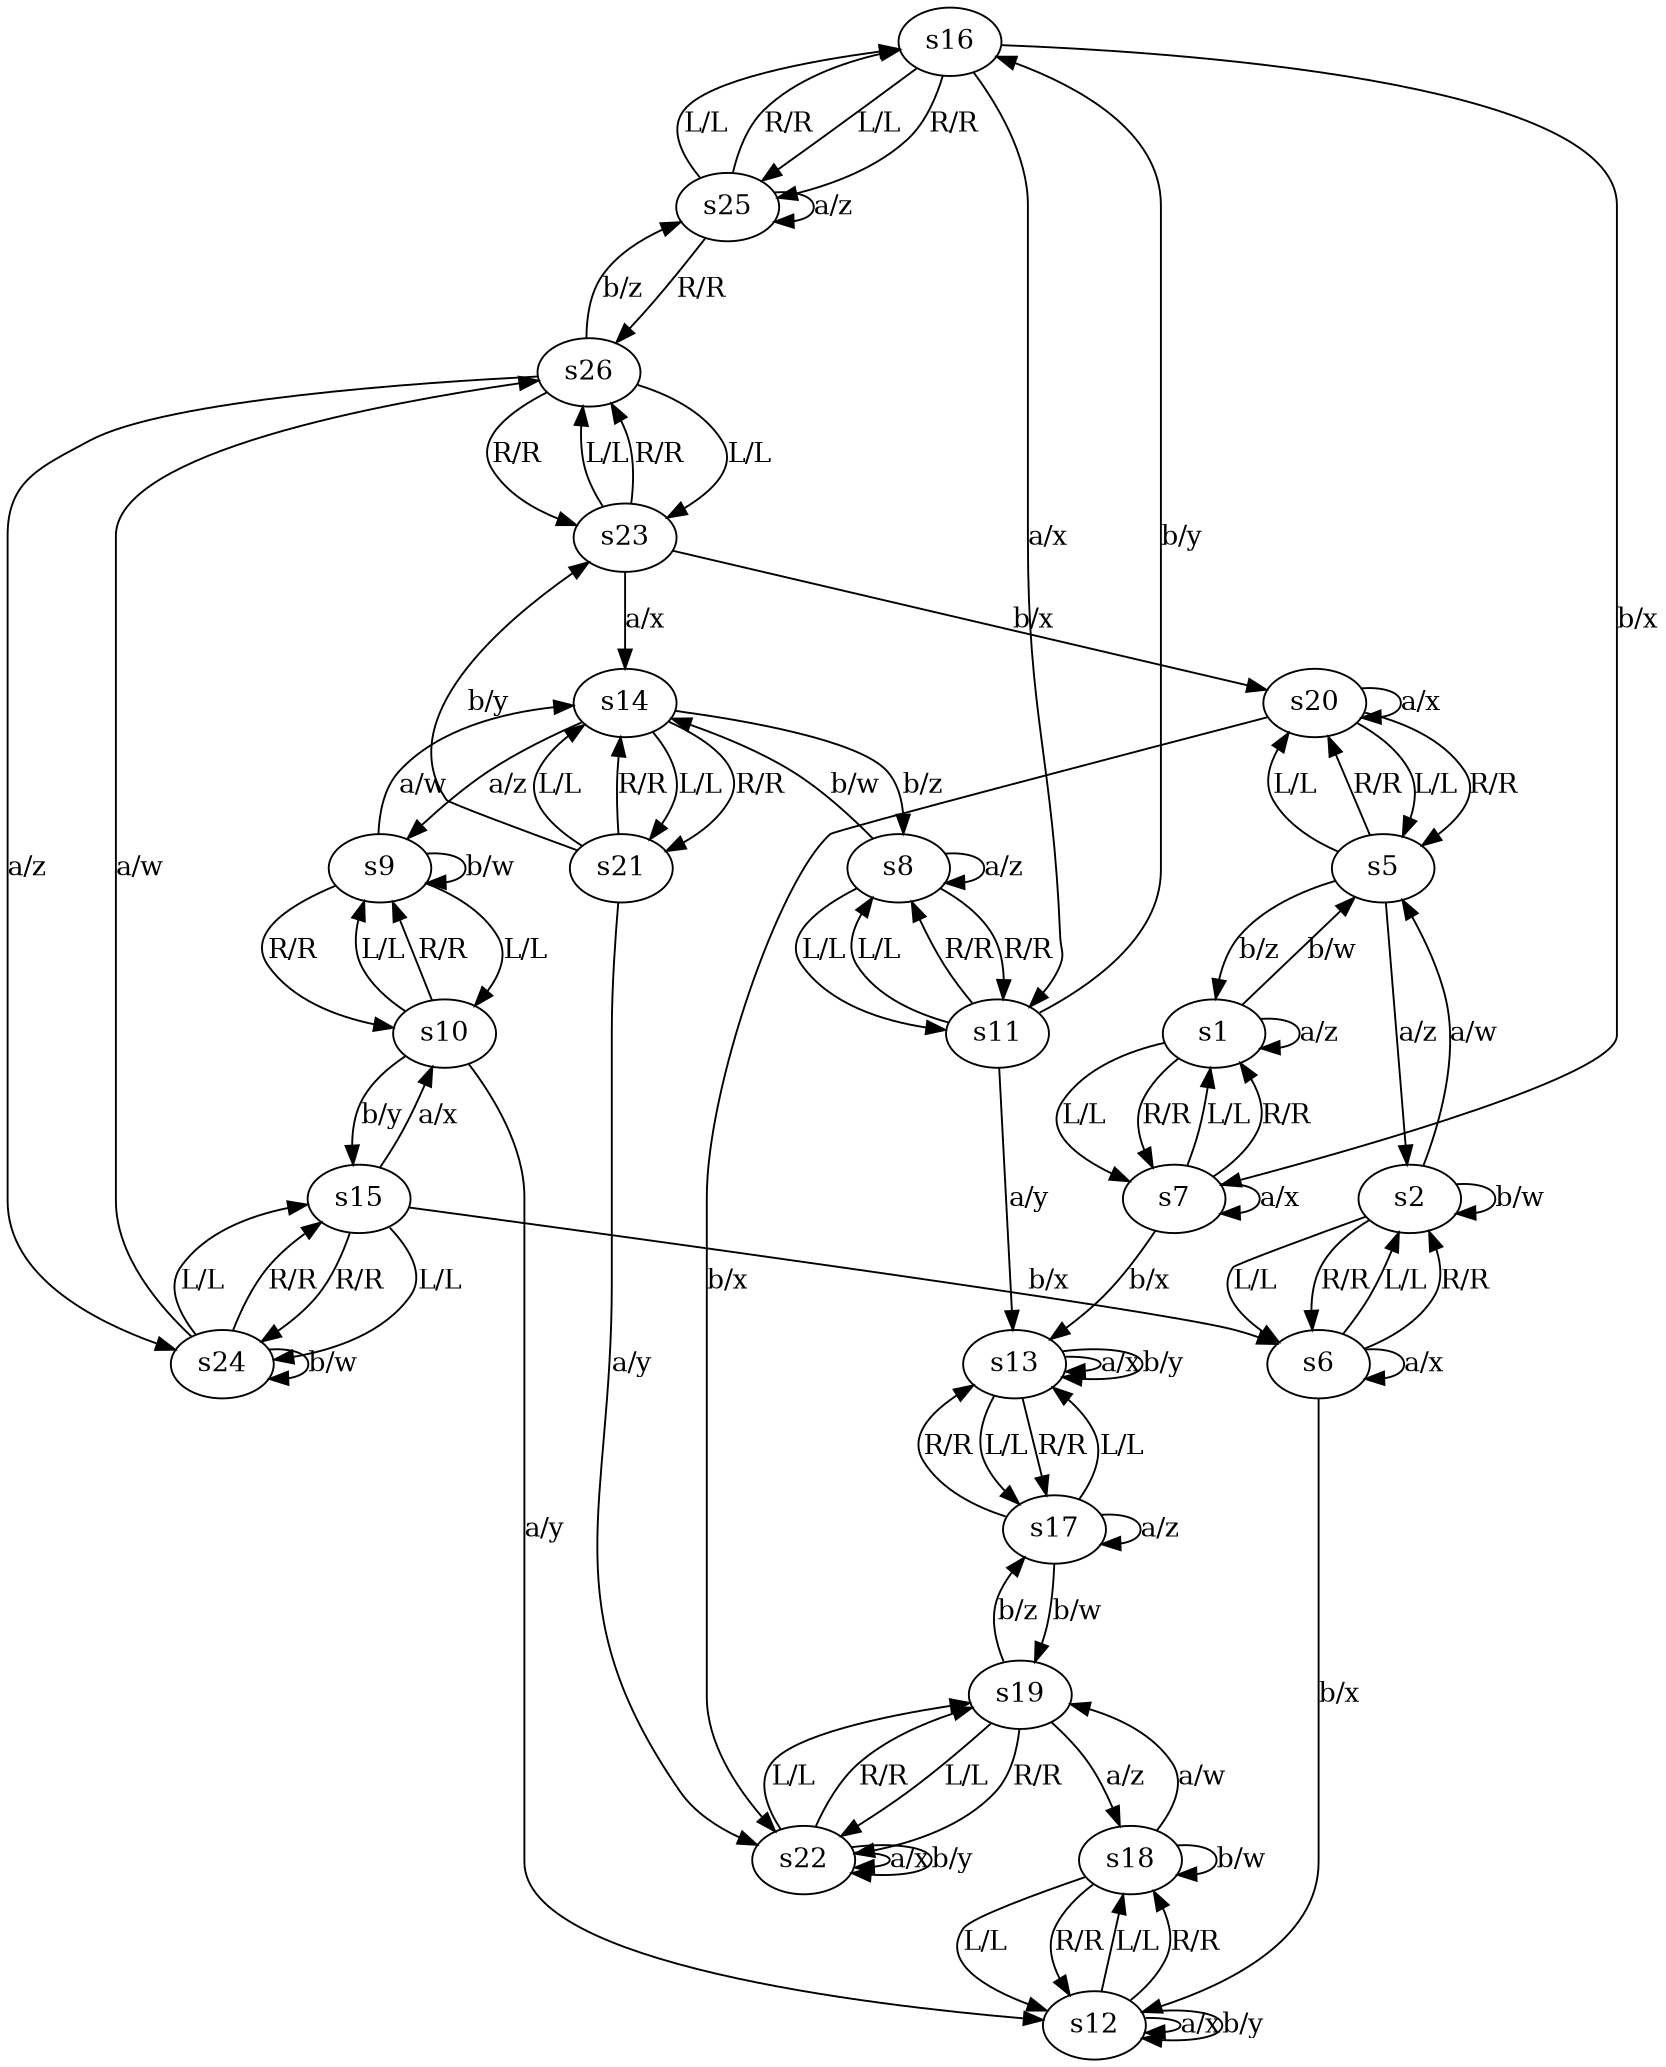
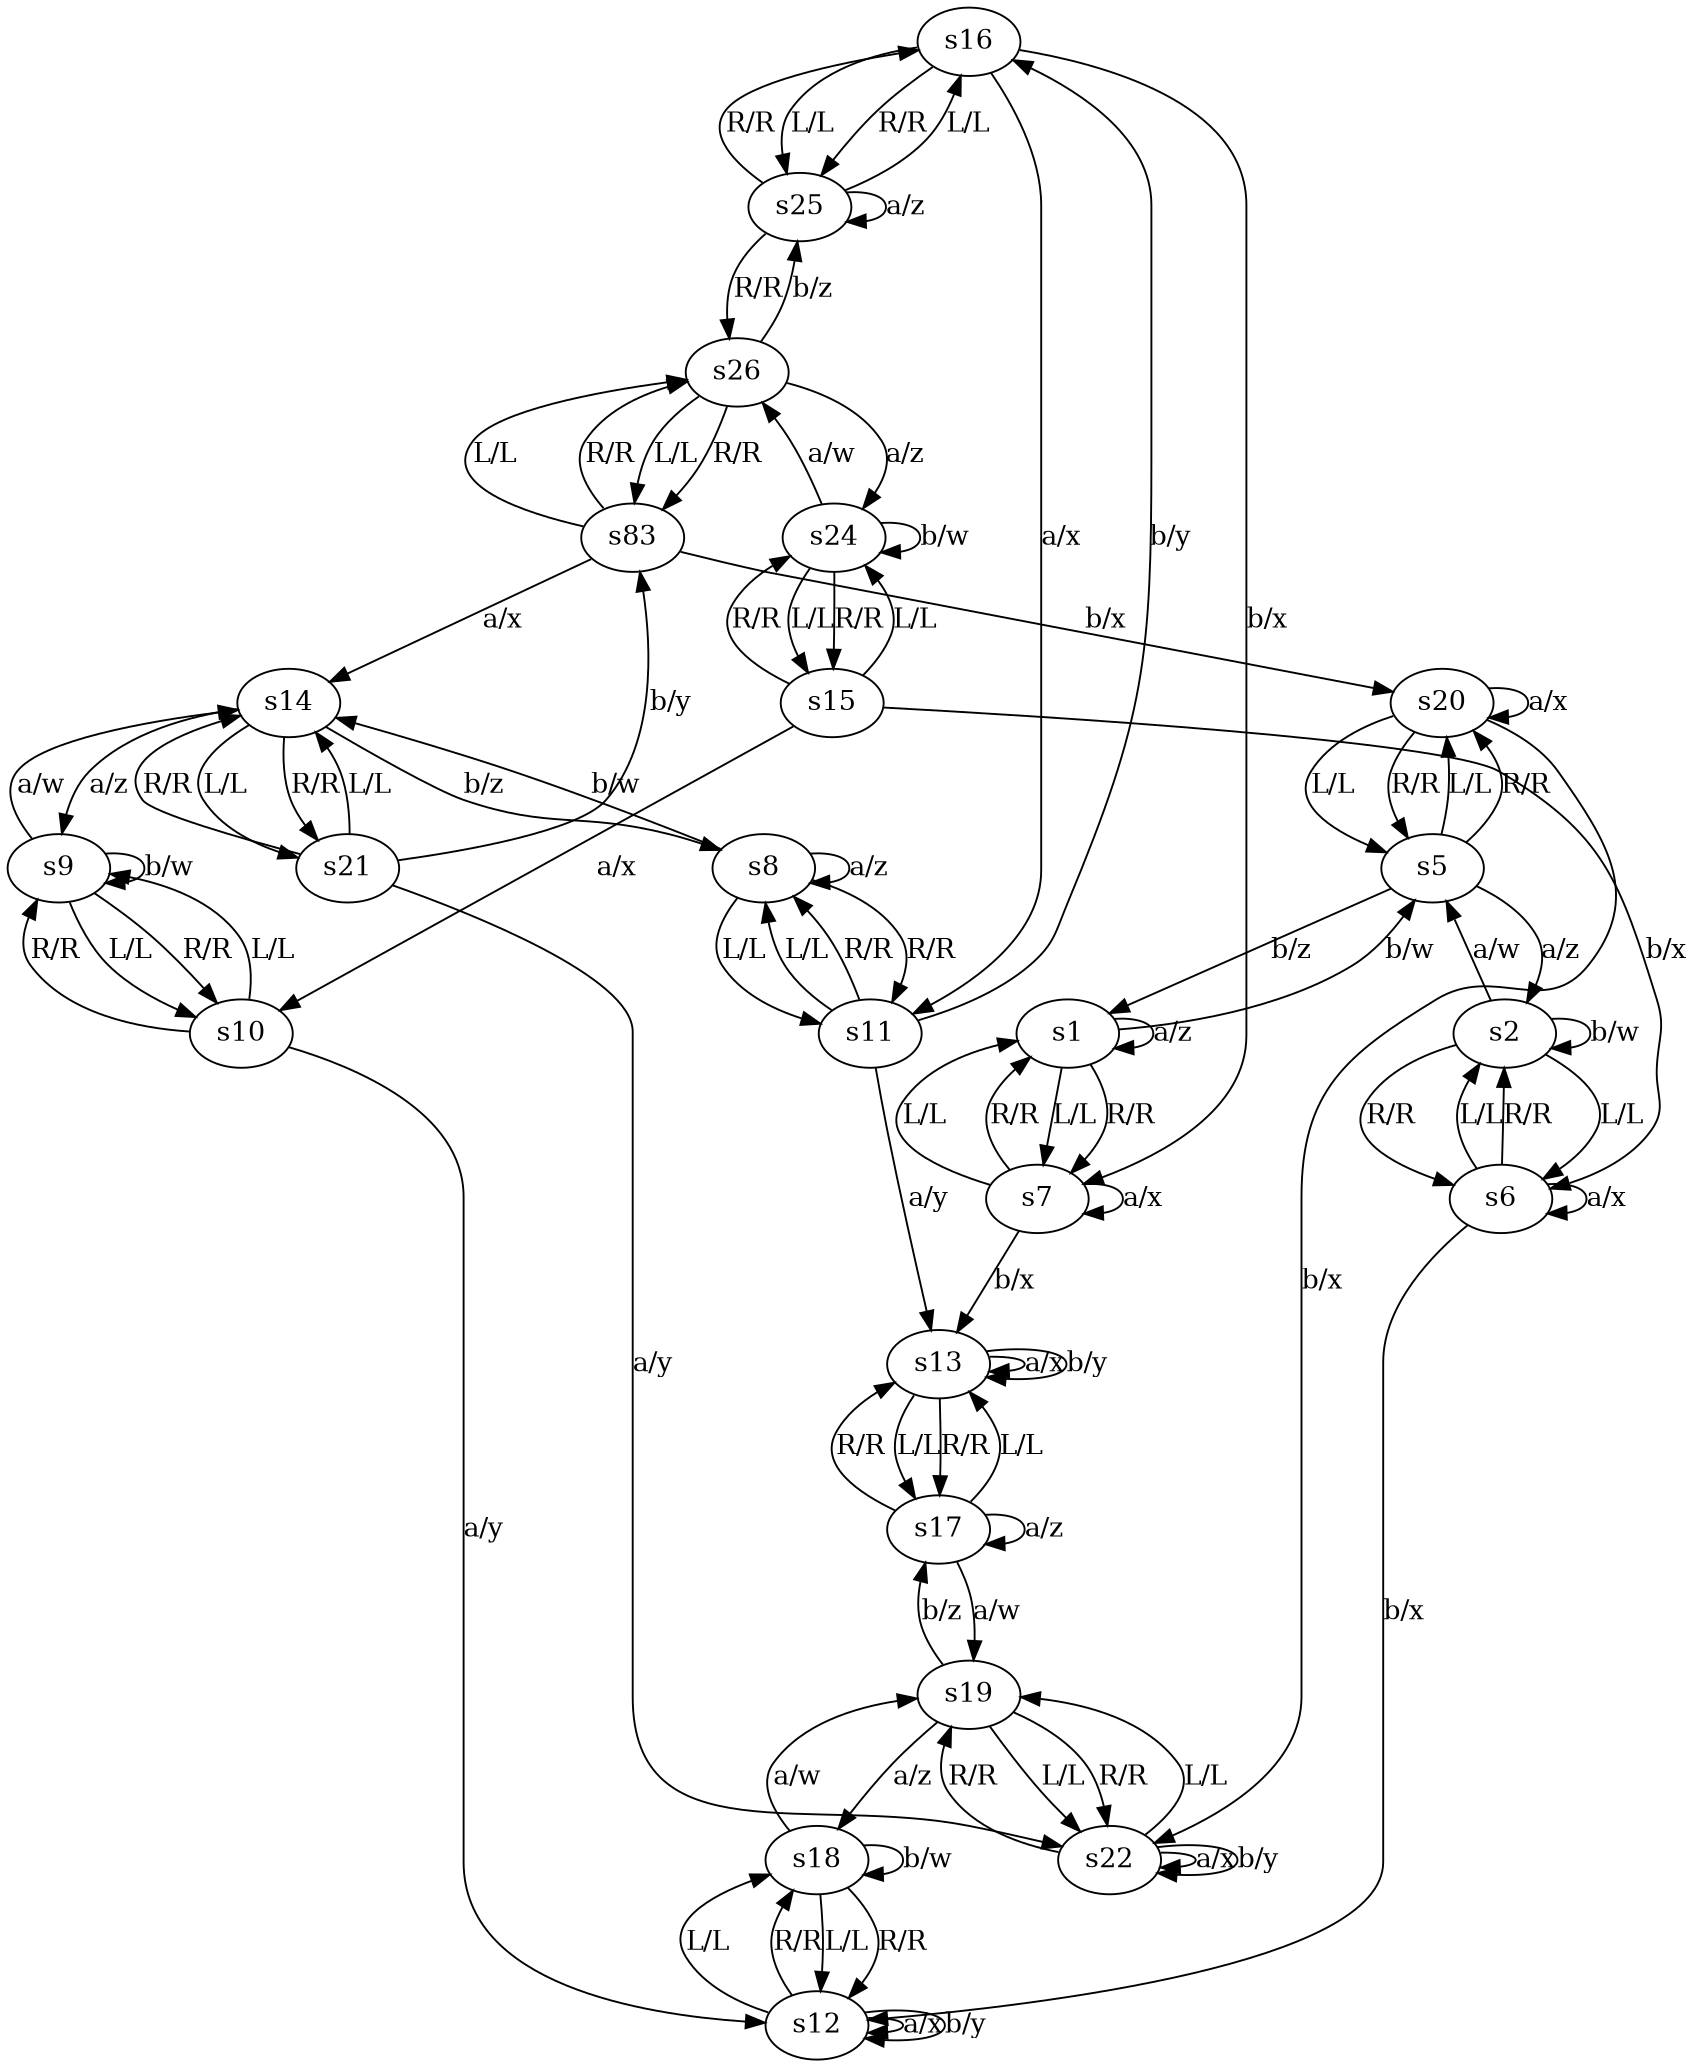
node "s23": label "s23" -> "s83"
edge "s10" -> "s15": removed, label "b/y"
edge "s17" -> "s19": label "b/w" -> "a/w"
